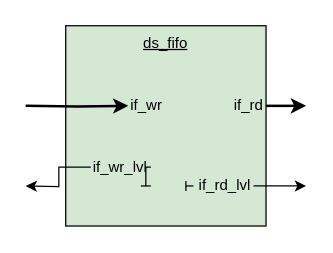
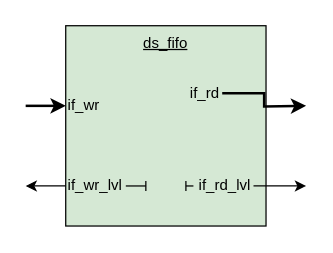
node "if_wr": moved (148, 106) -> (86, 106)
node "if_rd": moved (246, 106) -> (202, 93)
node "if_wr_lvl": moved (121, 167) -> (96, 186)
